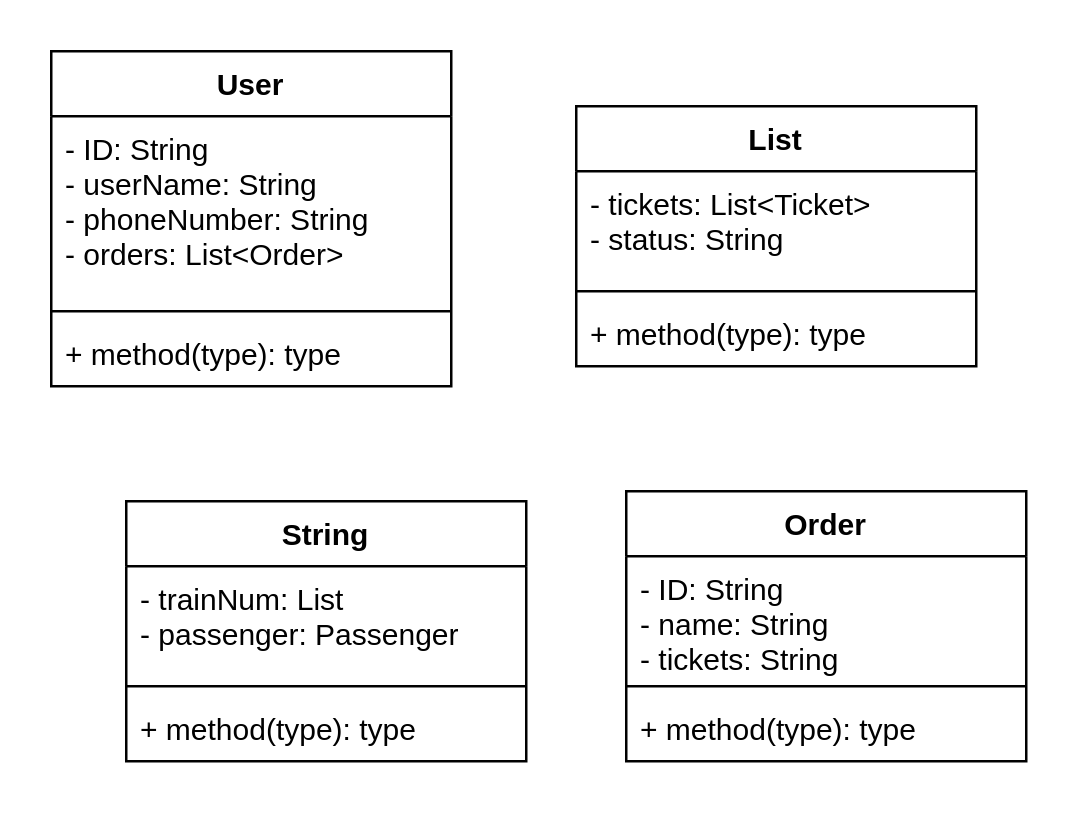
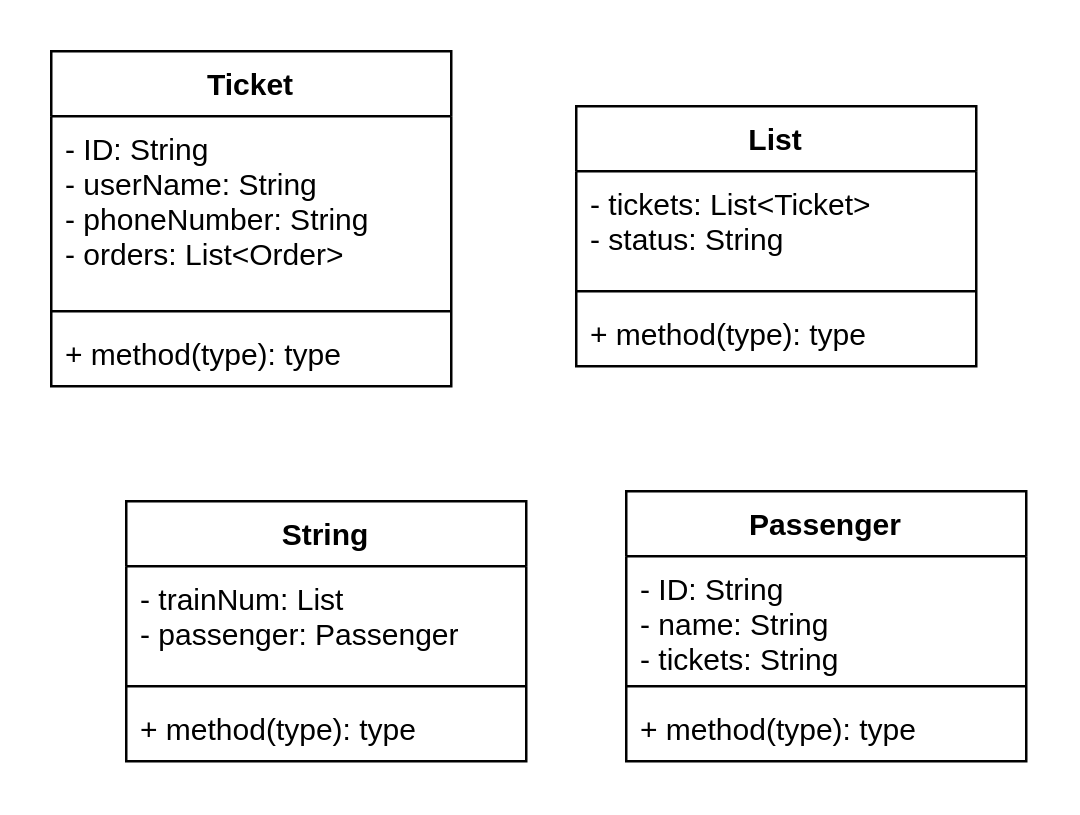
node "User": label "User" -> "Ticket"
node "Order": label "Order" -> "Passenger"
